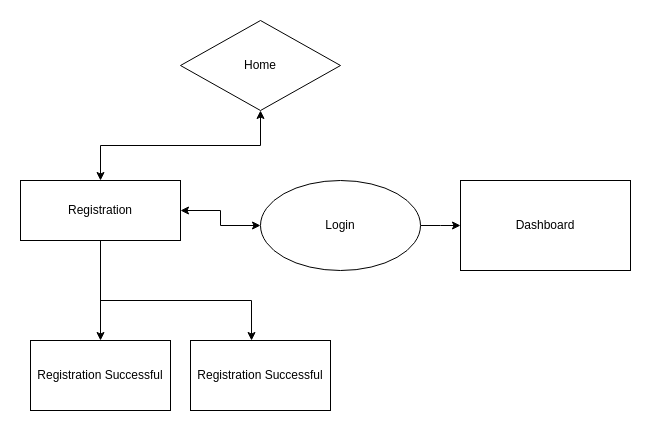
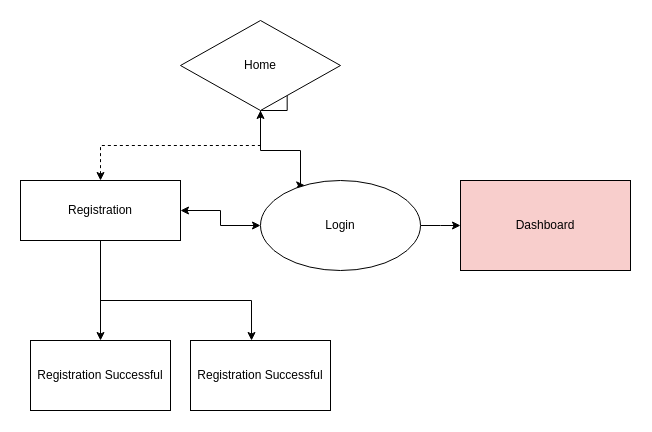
edge "Home" -- "Registration": style solid -> dashed
edge "Home" -> "Login": added
node "Dashboard": fillcolor #ffffff -> #f8cecc
